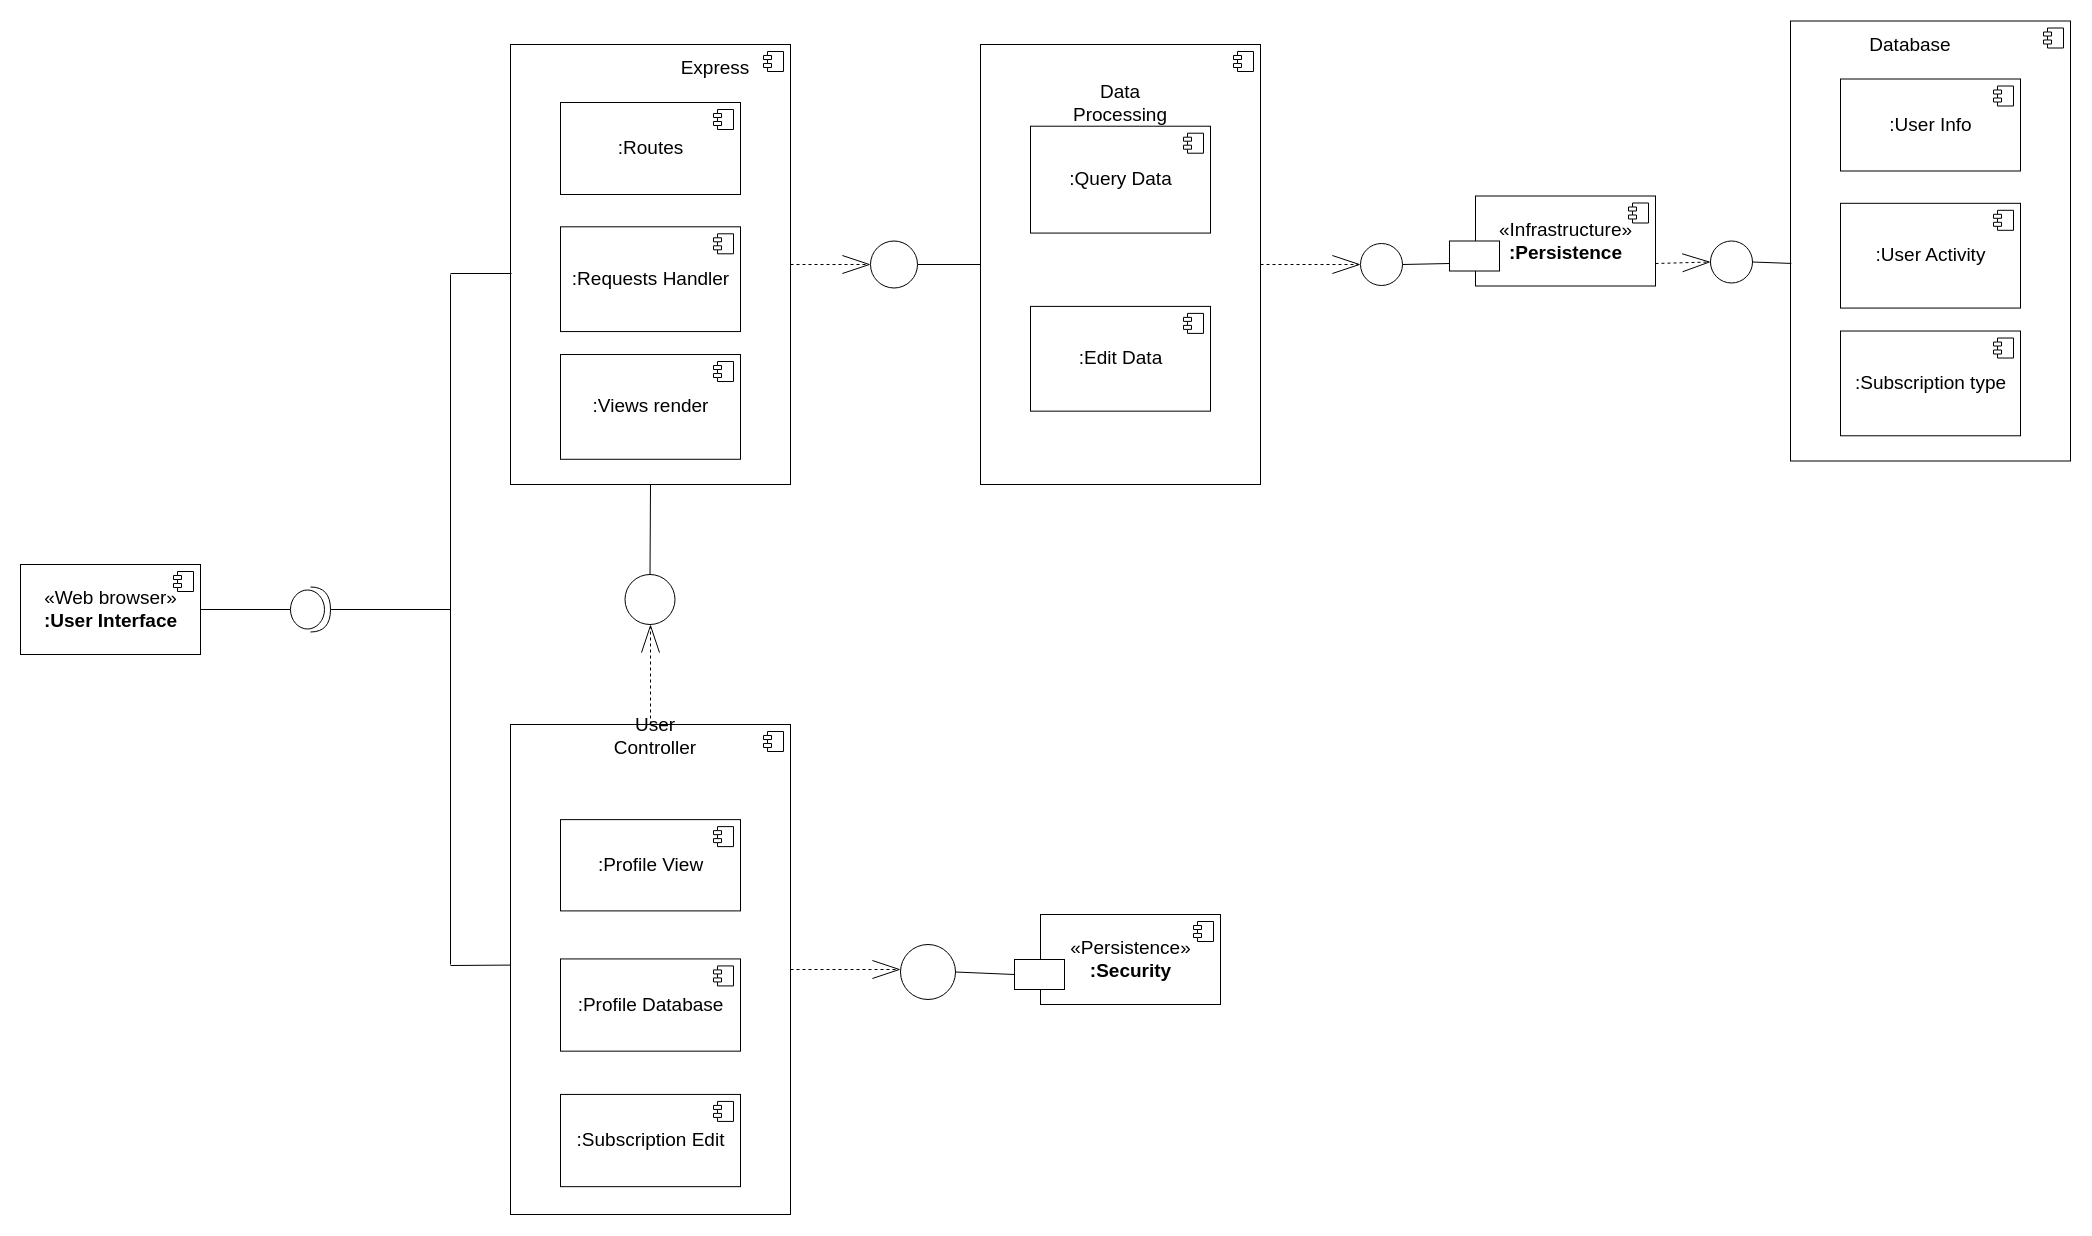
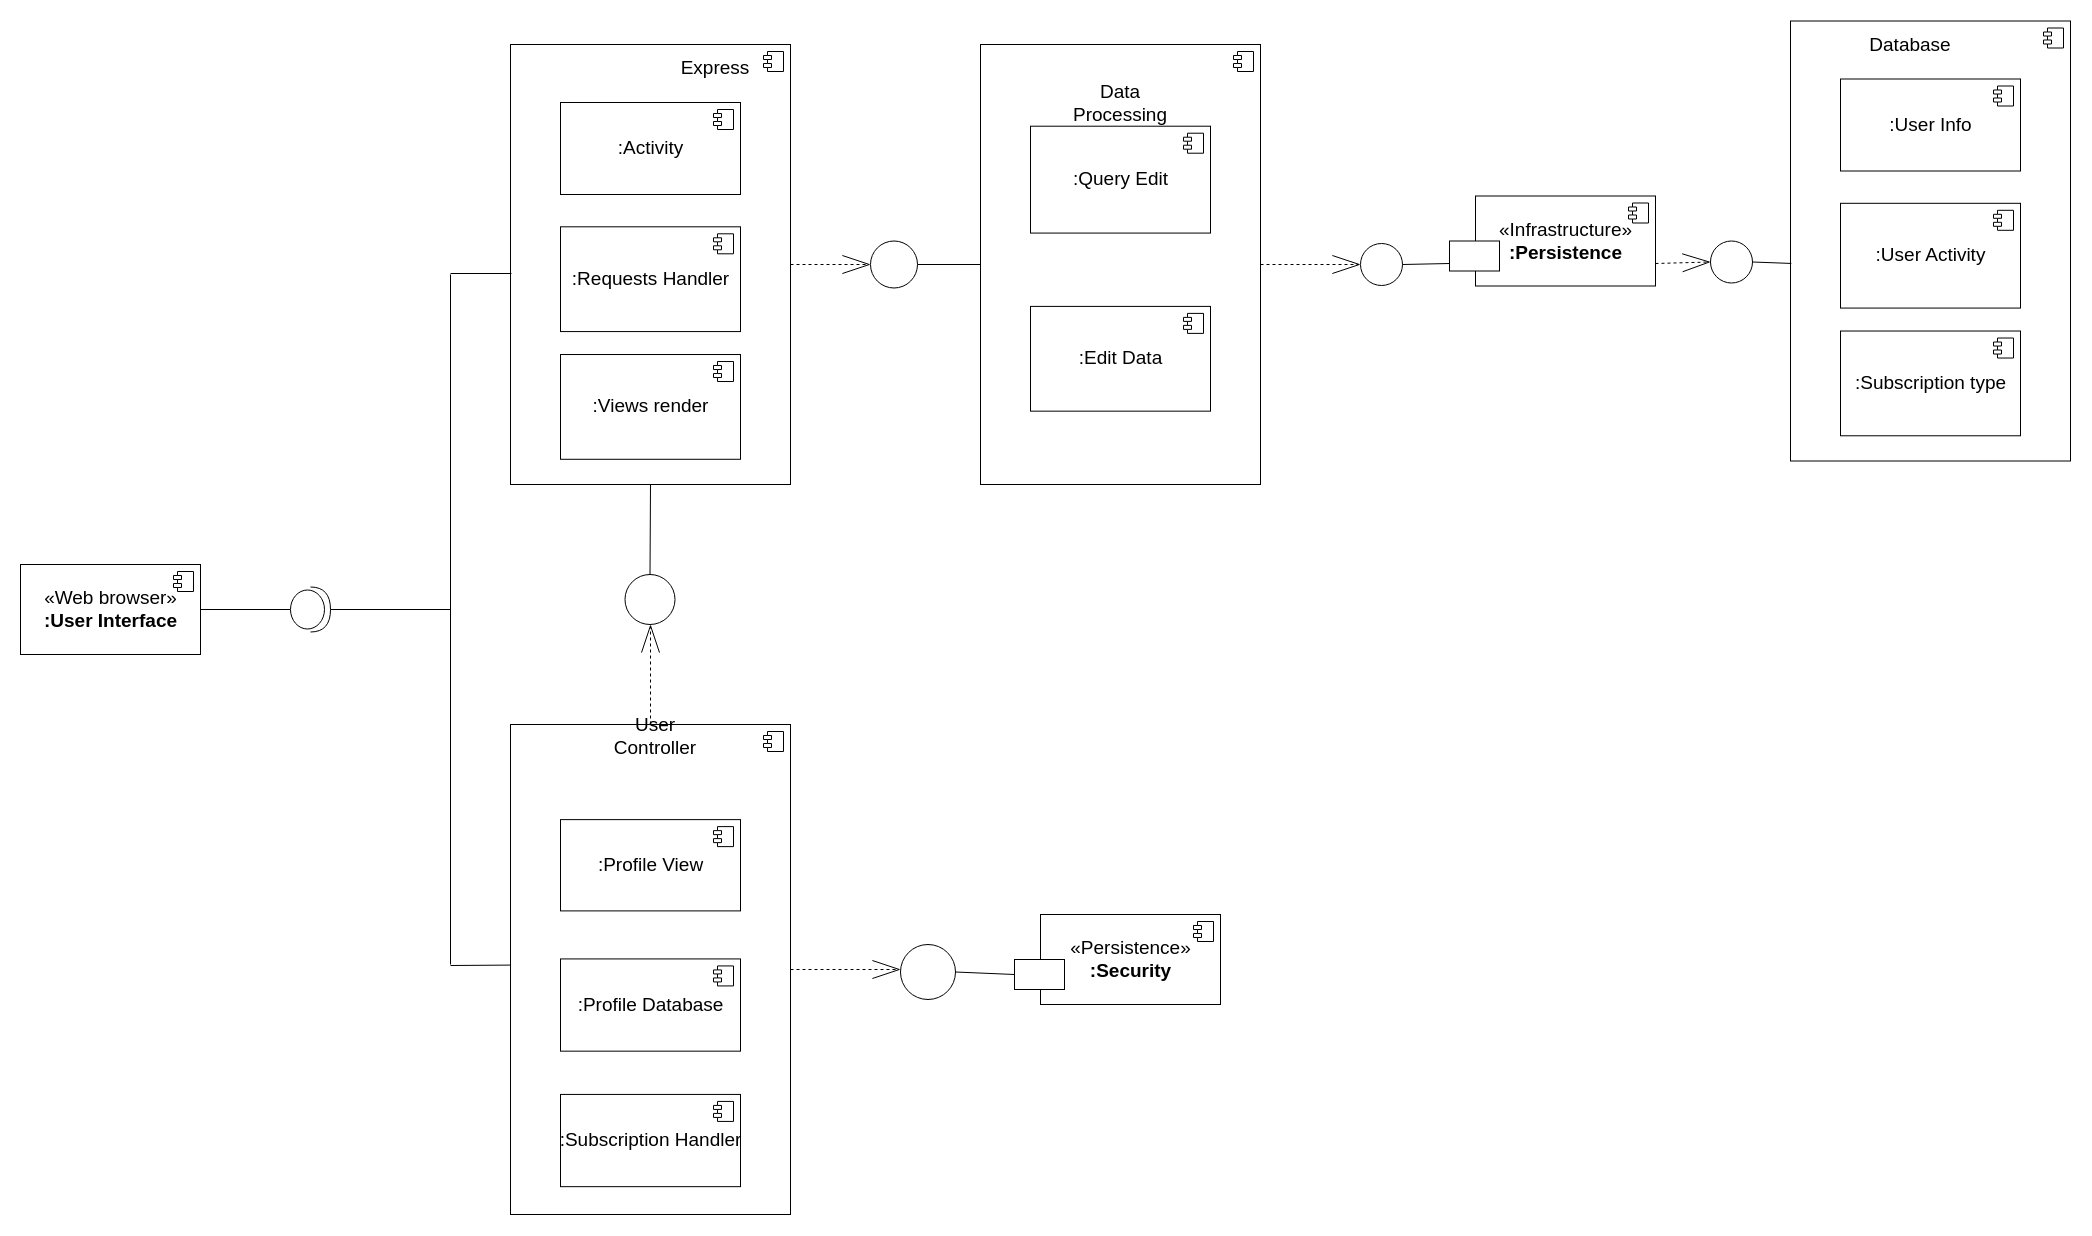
node ":Routes": label ":Routes" -> ":Activity"
node ":Query Data": label ":Query Data" -> ":Query Edit"
node ":Subscription Edit": label ":Subscription Edit" -> ":Subscription Handler"
